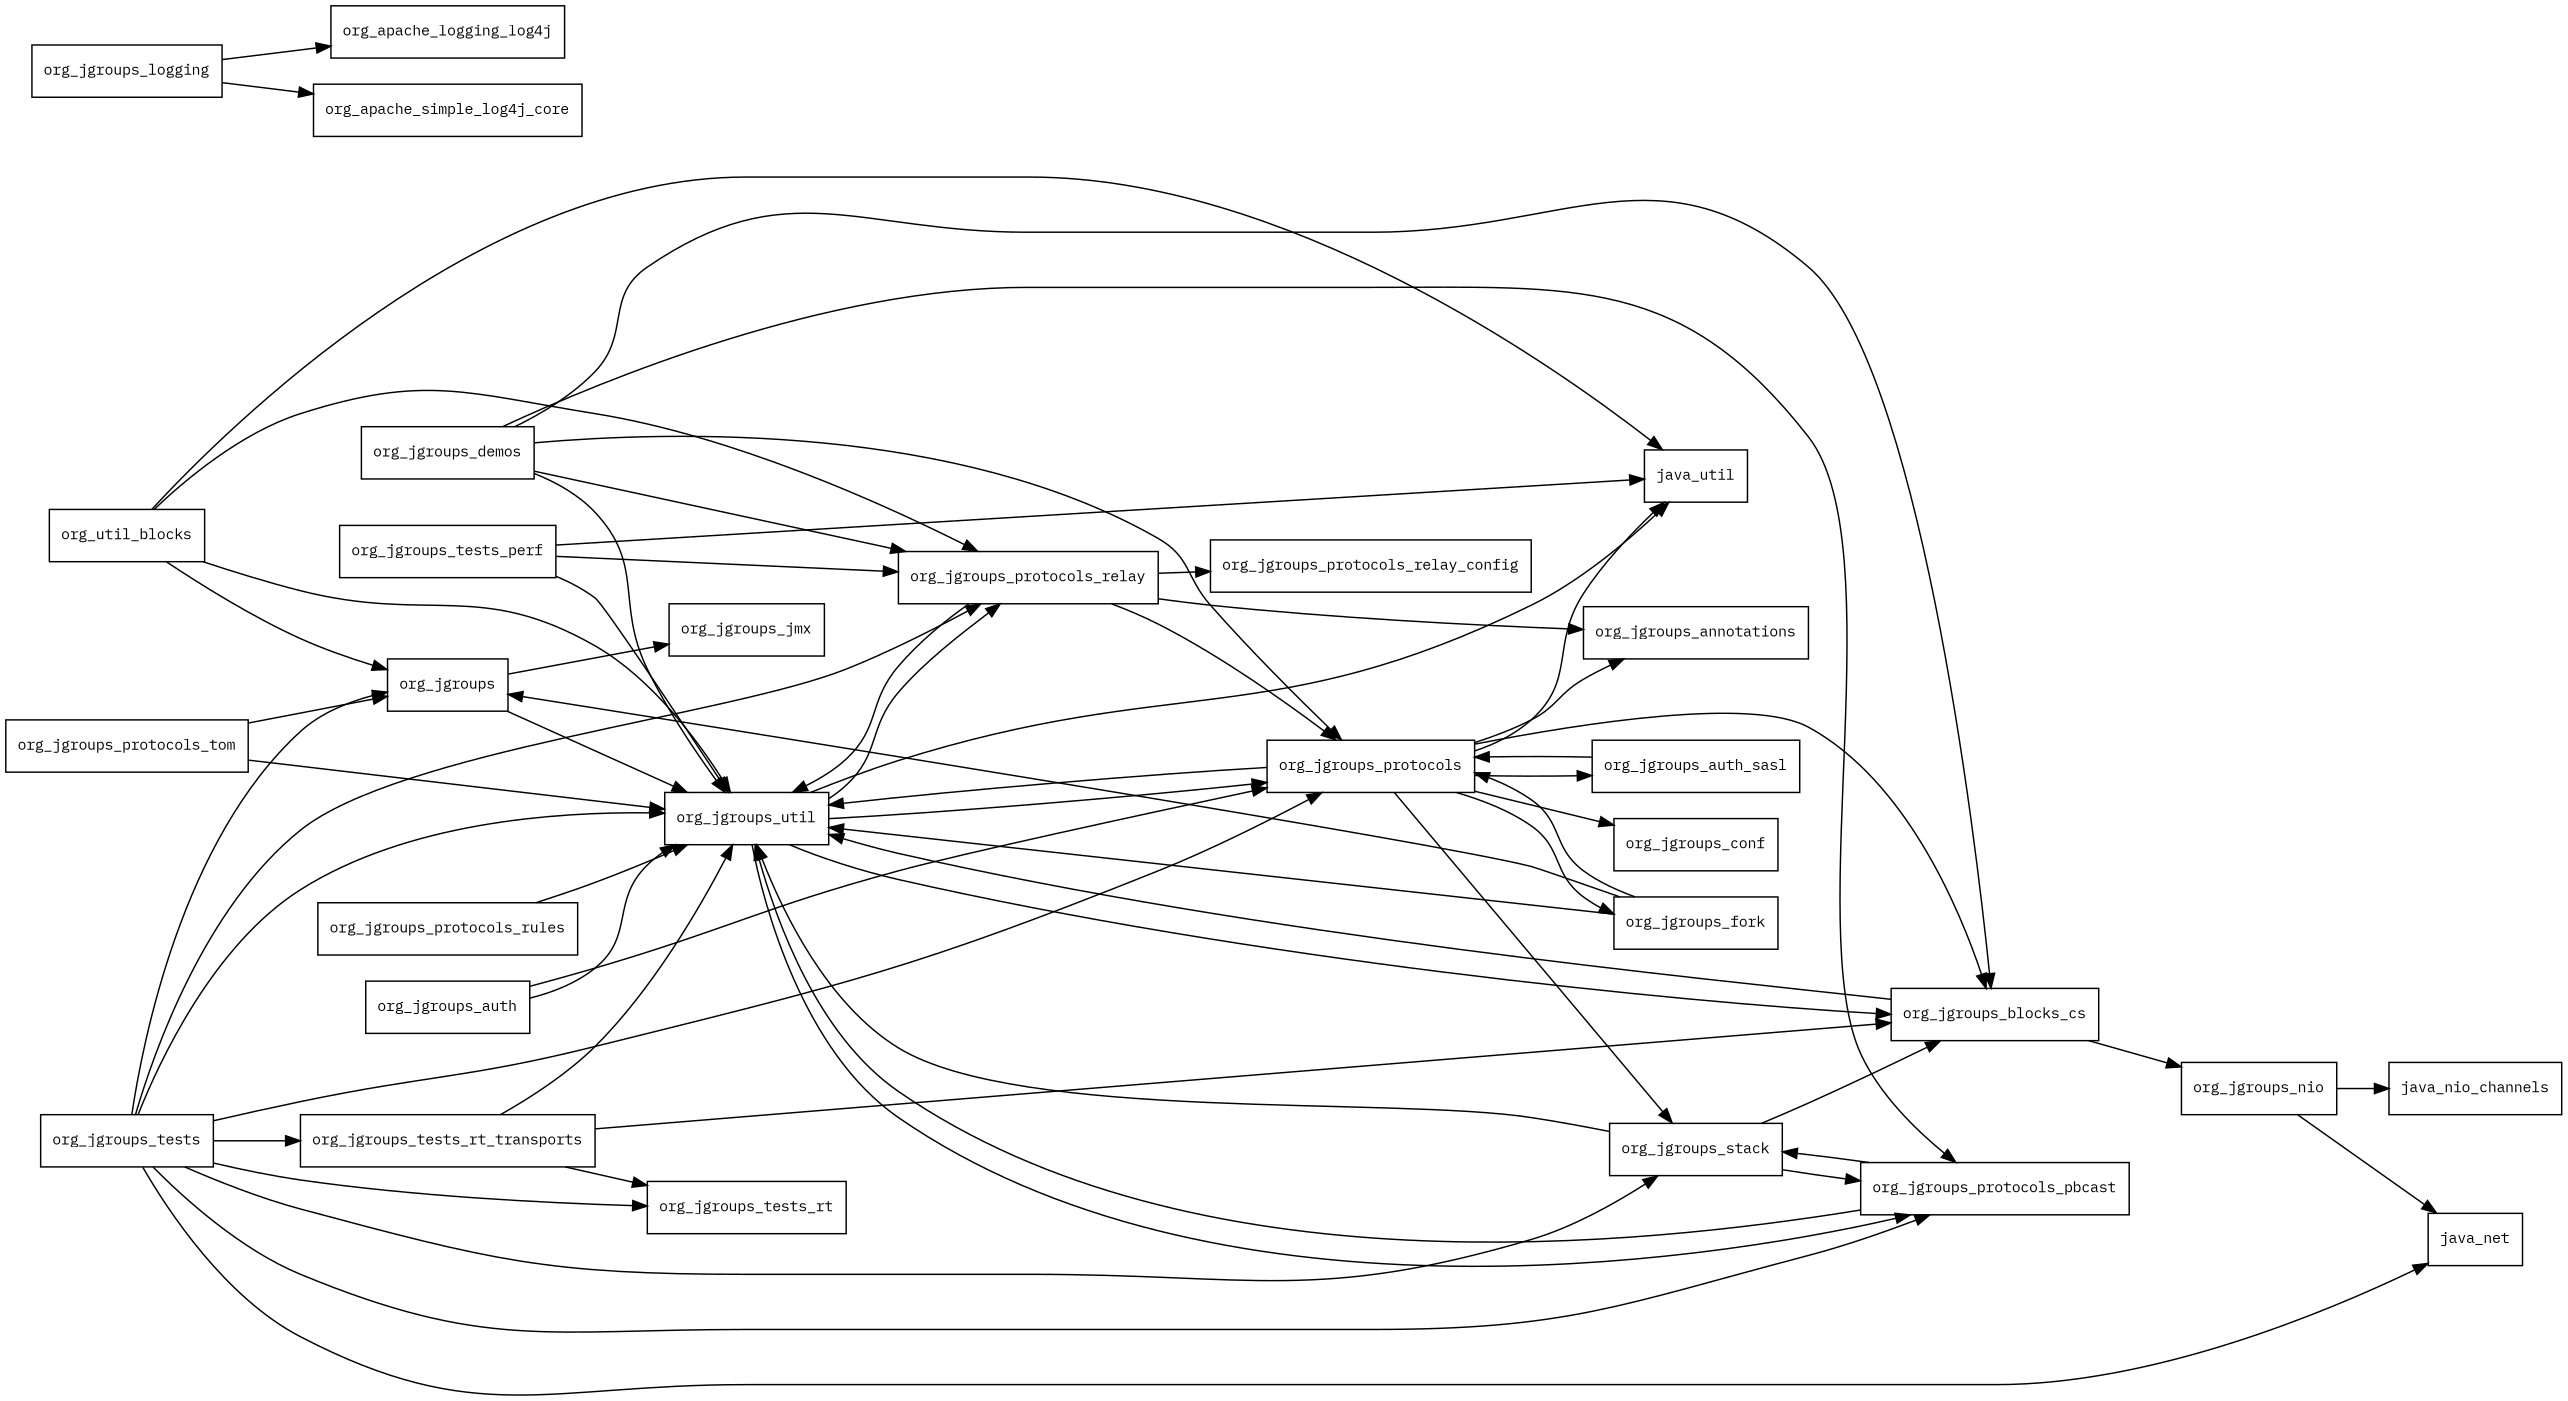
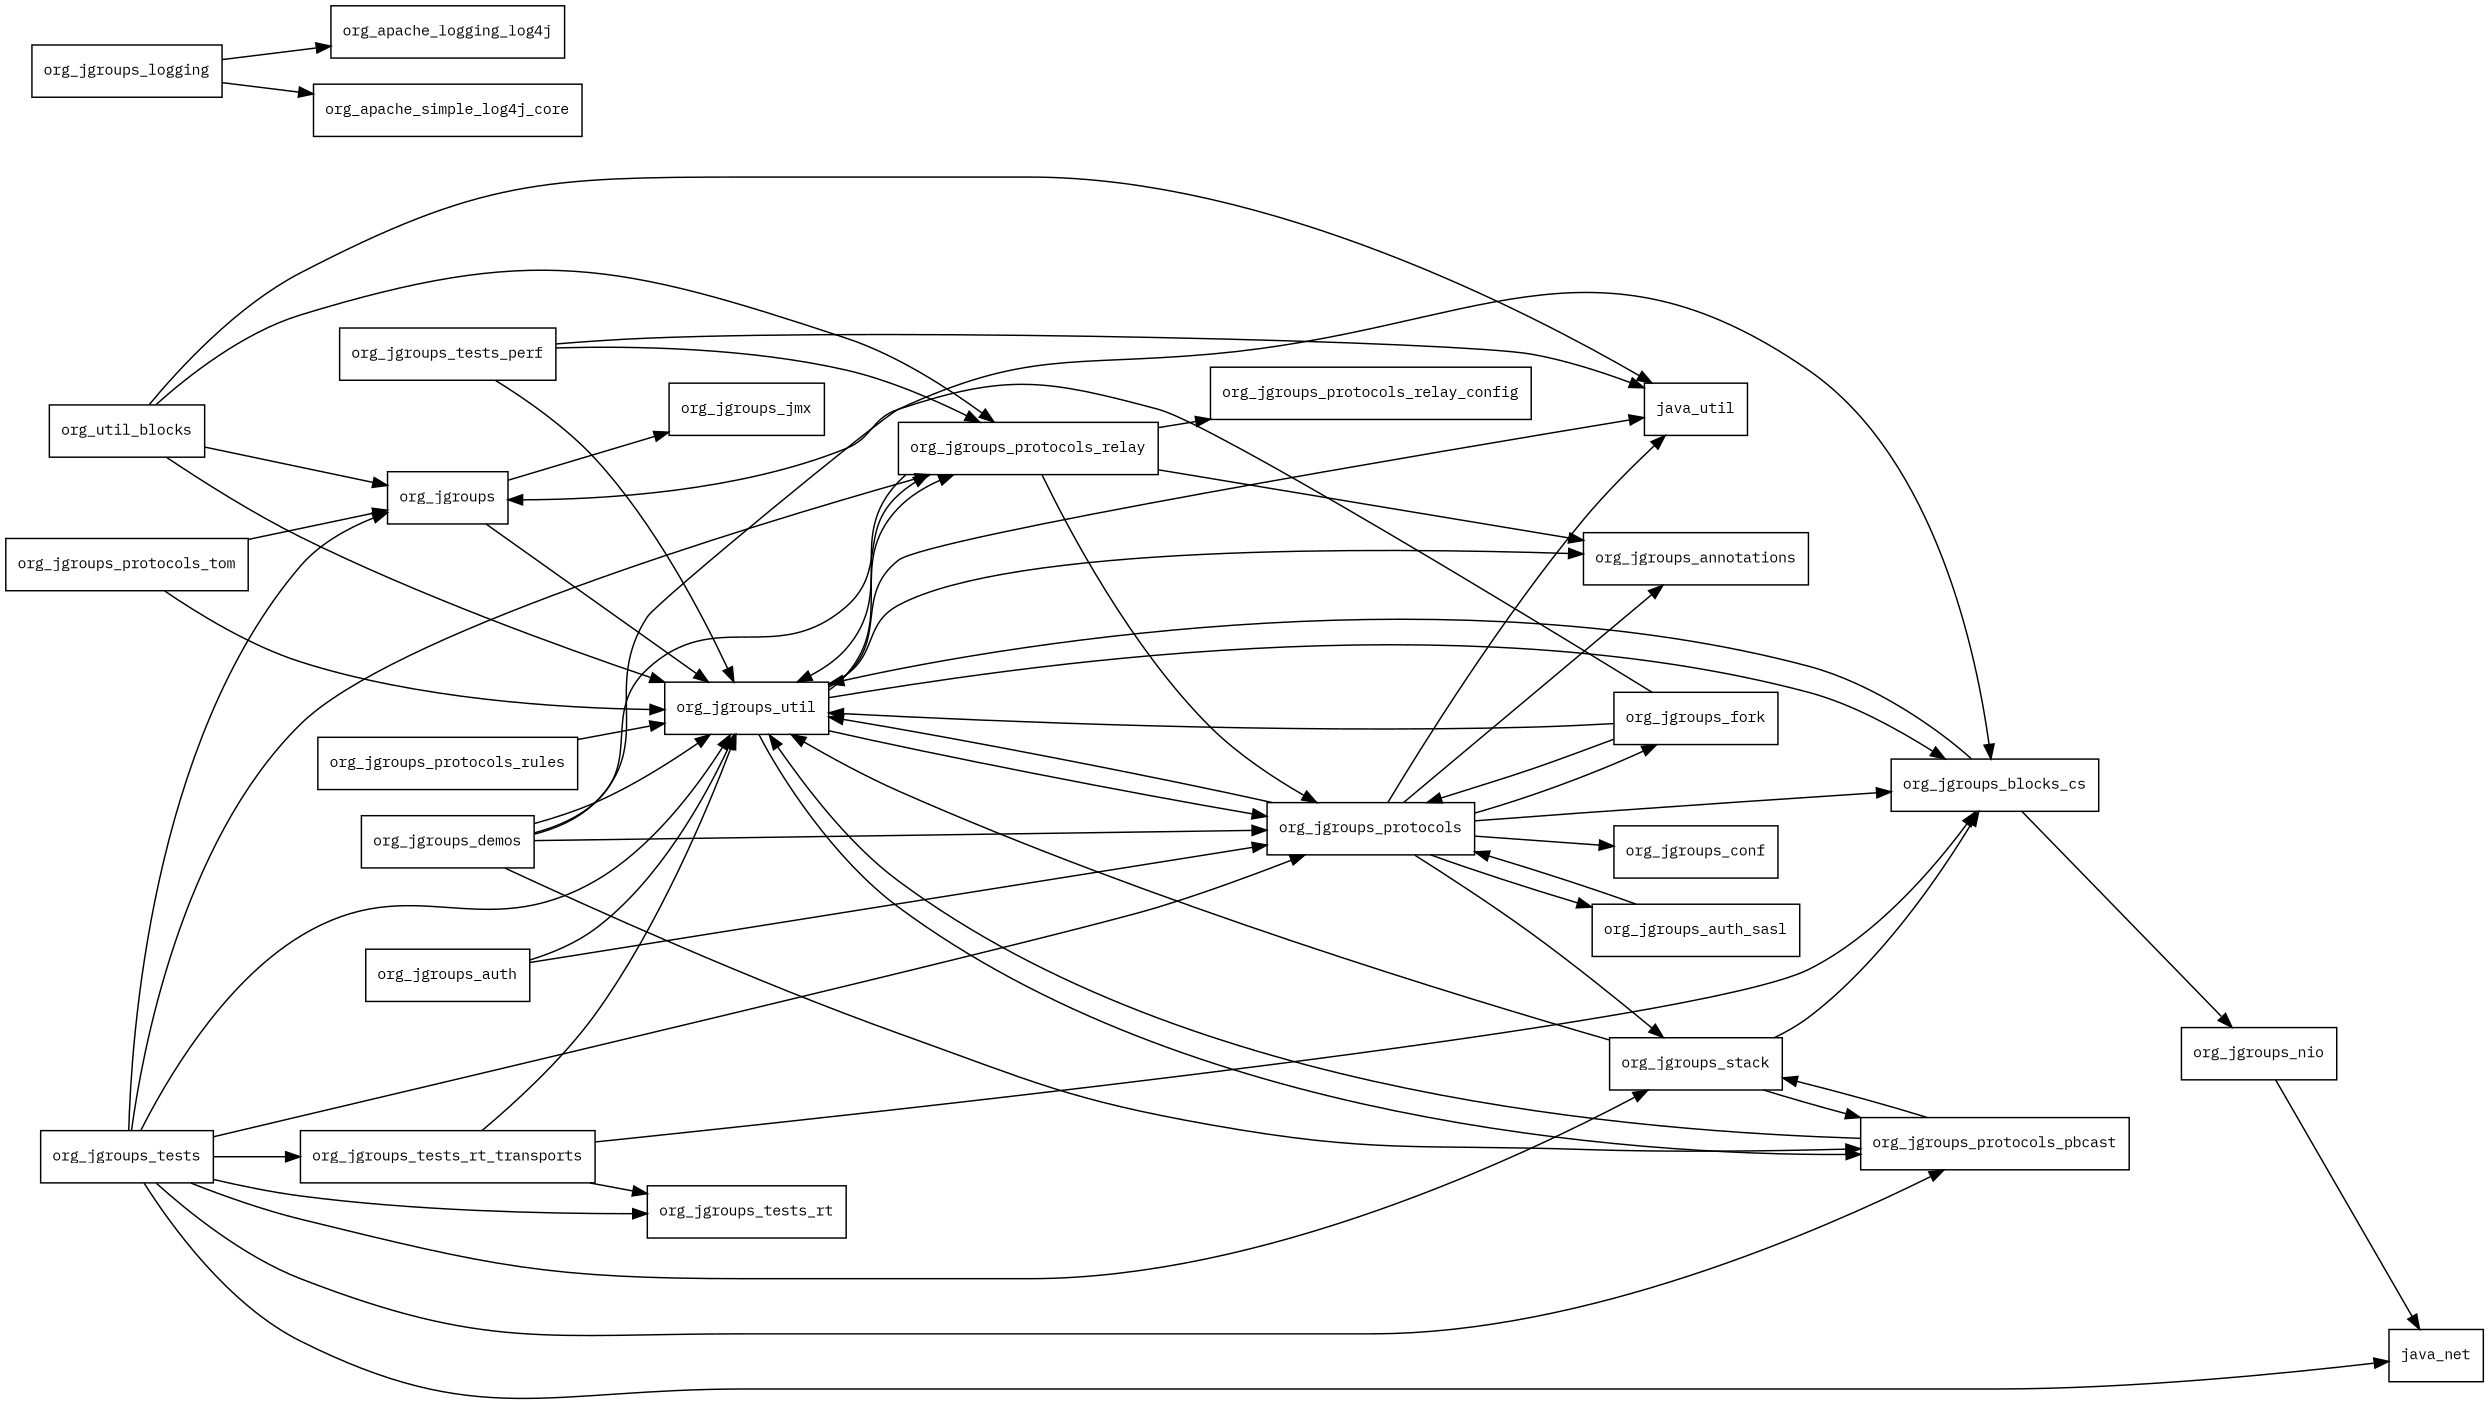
edge "org_jgroups_util" -> "org_jgroups_annotations": added
node "java_nio_channels": removed
